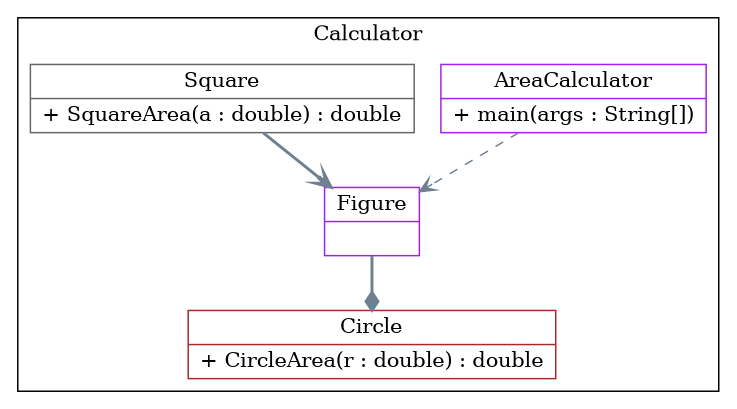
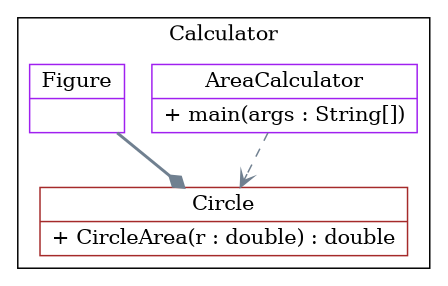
node "Square": removed
edge "AreaCalculator" -> "Figure": now "AreaCalculator" -> "Circle"
